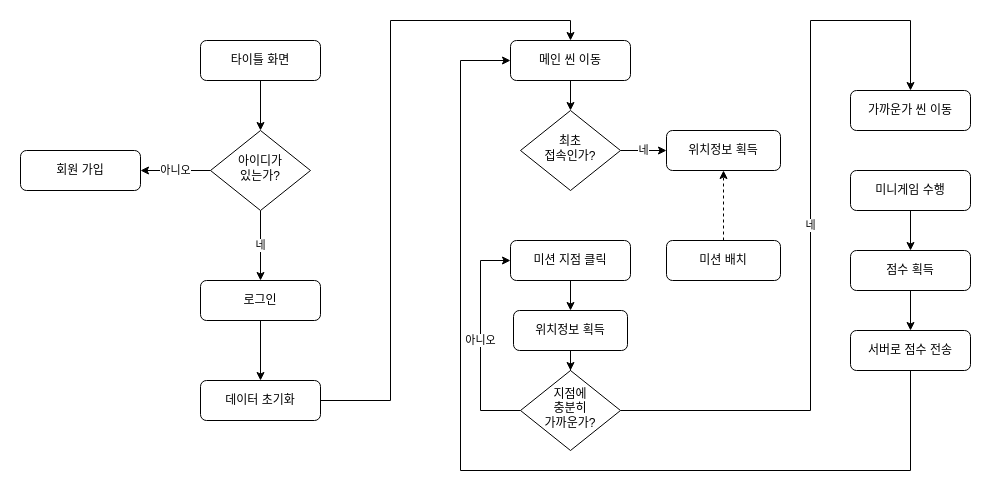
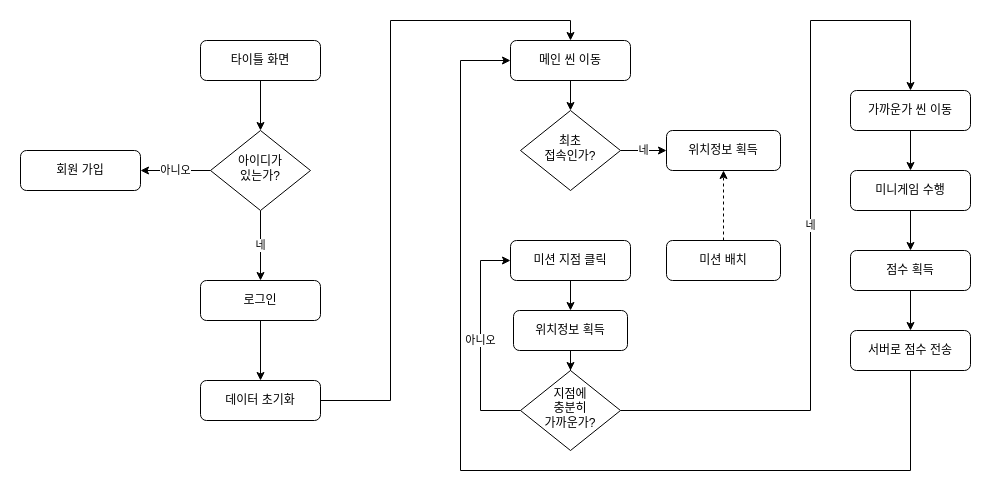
edge "가까운가 씬 이동" -> "미니게임 수행": added
